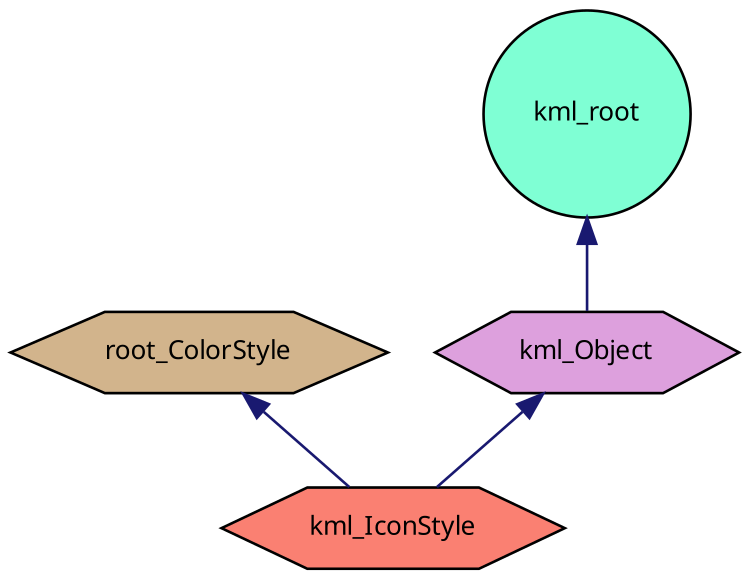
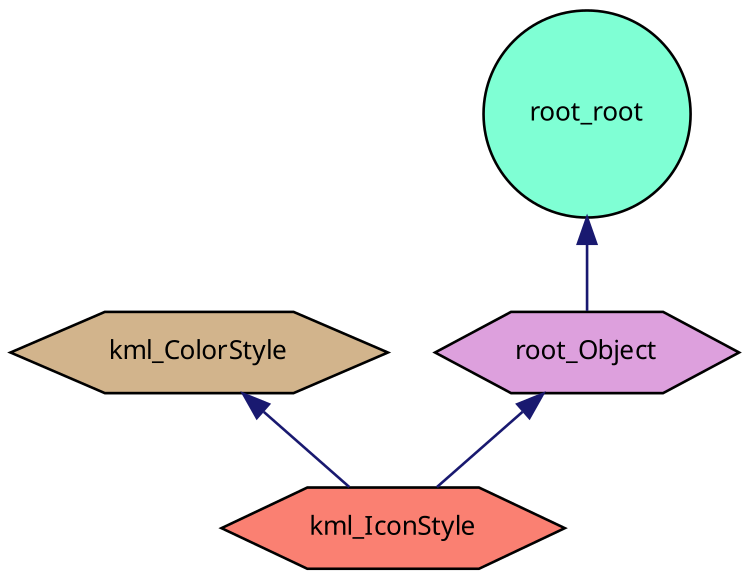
node "kml_root": label "kml_root" -> "root_root"
node "root_ColorStyle": label "root_ColorStyle" -> "kml_ColorStyle"
node "kml_Object": label "kml_Object" -> "root_Object"
